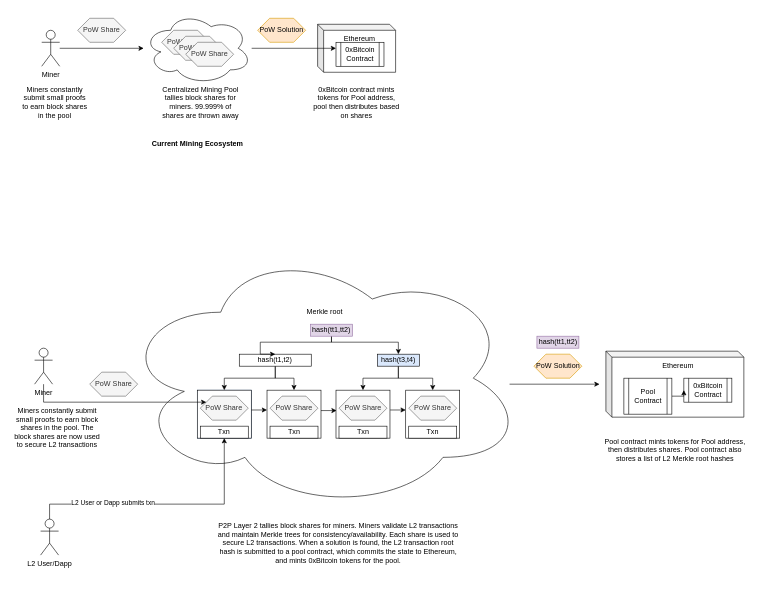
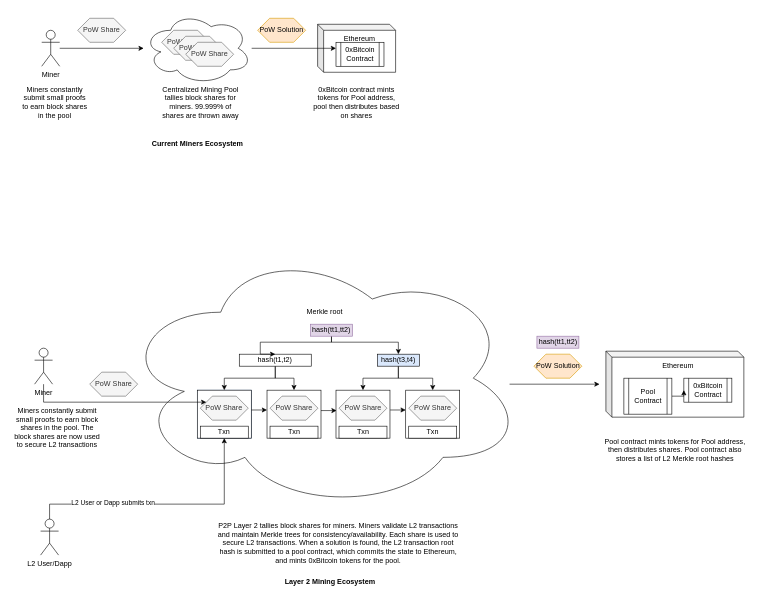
node "Current Mining Ecosystem": label "Current Mining Ecosystem" -> "Current Miners Ecosystem"
node "Layer 2 Mining Ecosystem": added
